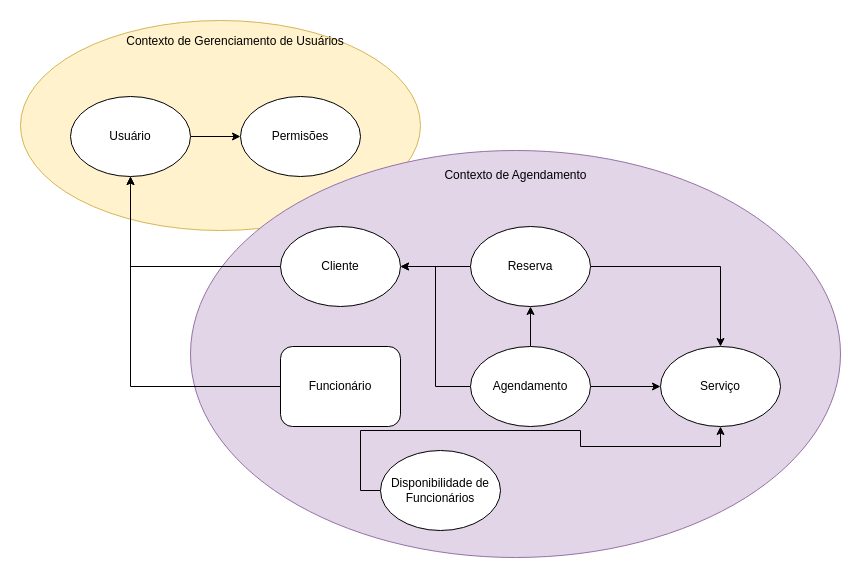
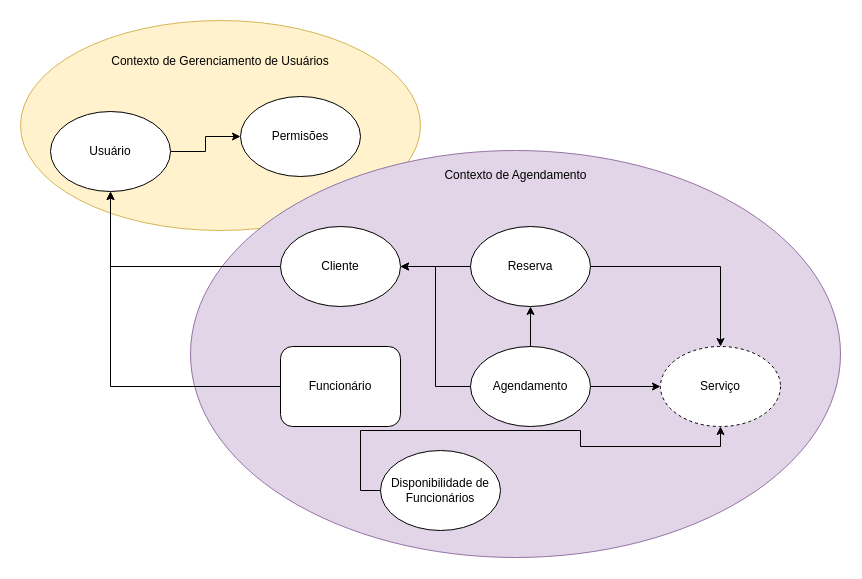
node "Contexto de Gerenciamento de Usuários": moved (236, 42) -> (221, 62)
node "Usuário": moved (131, 137) -> (111, 152)
node "Serviço": style solid -> dashed
